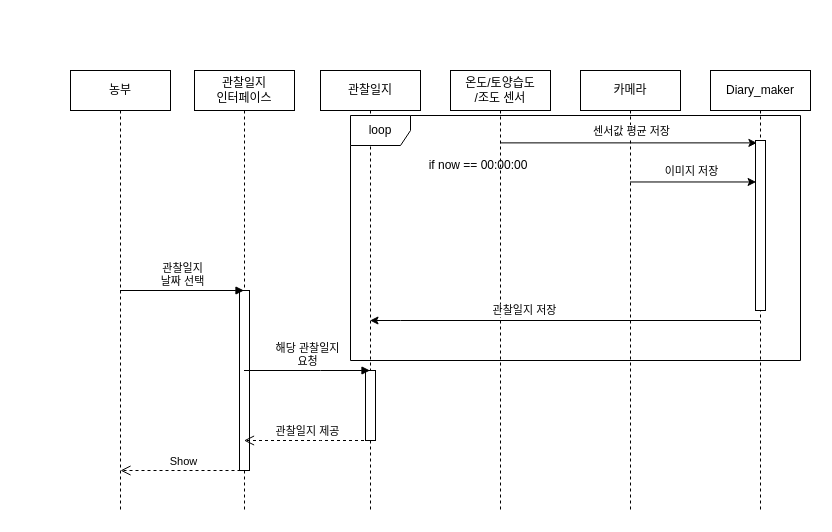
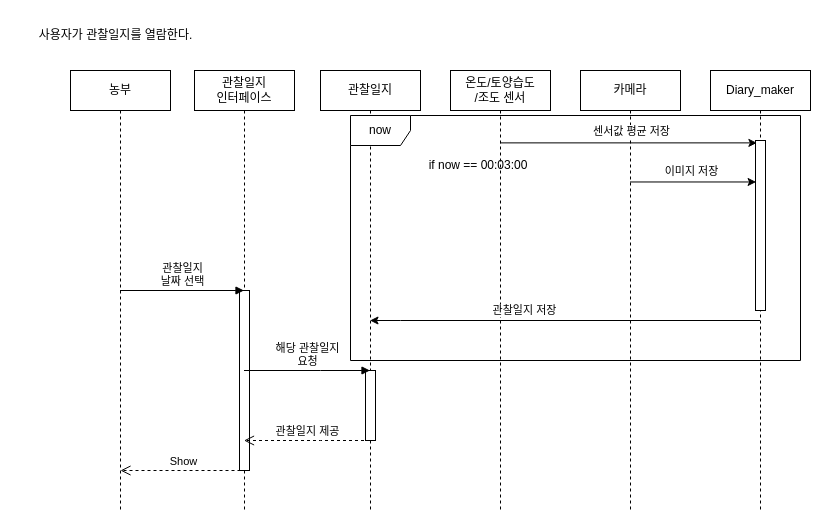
node "사용자가 관찰일지를 열람한다.": added
node "loop": label "loop" -> "now"
node "if now == 00:00:00": label "if now == 00:00:00" -> "if now == 00:03:00"
